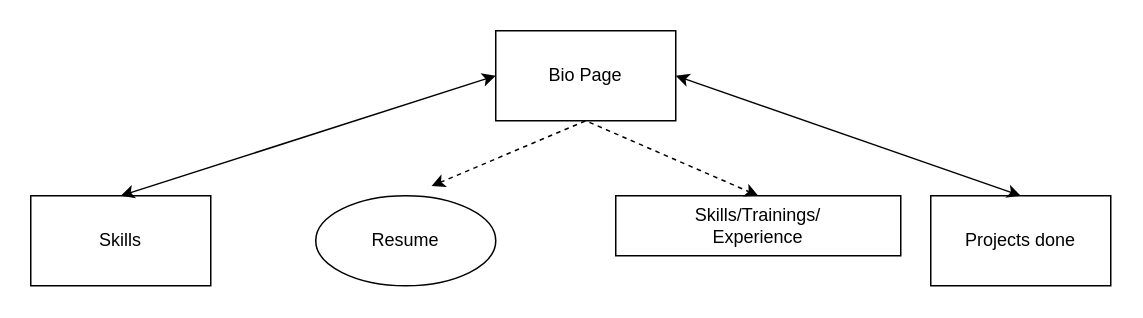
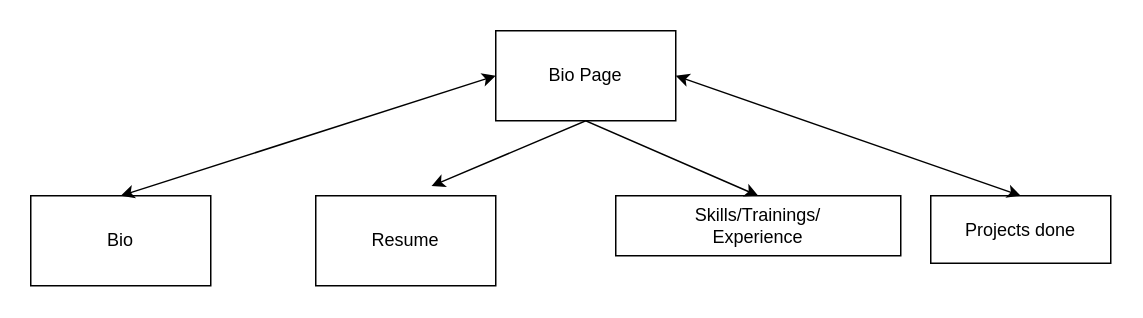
edge "Skills/Trainings/ Experience" -- "Resume": style dashed -> solid
node "Skills": label "Skills" -> "Bio"
node "Resume": shape ellipse -> rectangle
node "Projects done": size 180x90 -> 180x68
